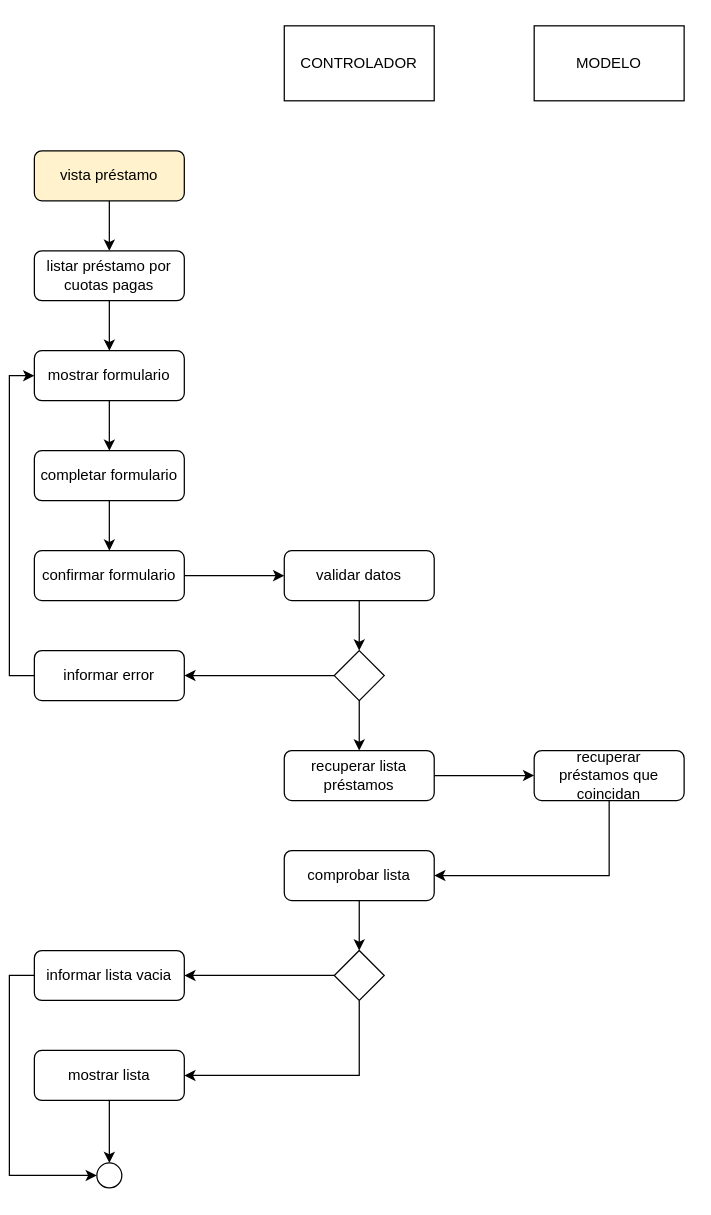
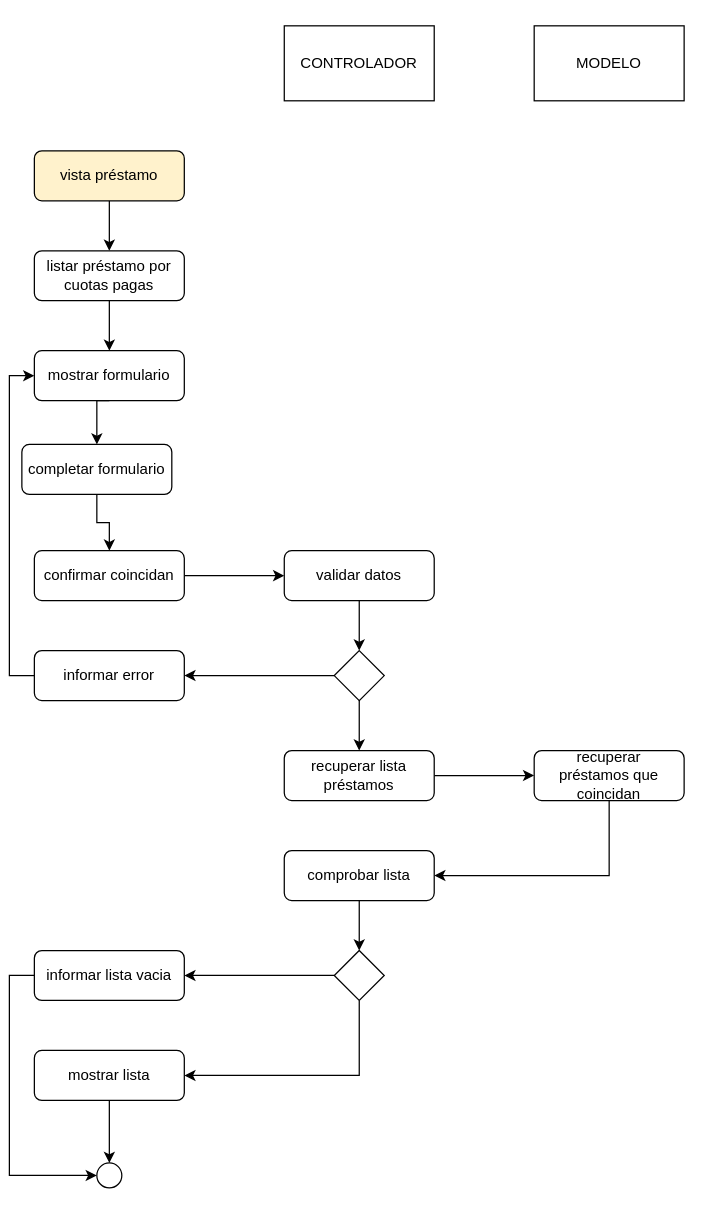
node "completar formulario": moved (109, 476) -> (97, 469)
node "confirmar formulario": label "confirmar formulario" -> "confirmar coincidan"
